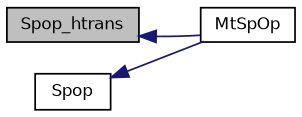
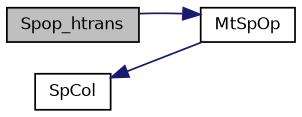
edge "MtSpOp" -> "Spop_htrans": reversed
node "Spop": label "Spop" -> "SpCol"
